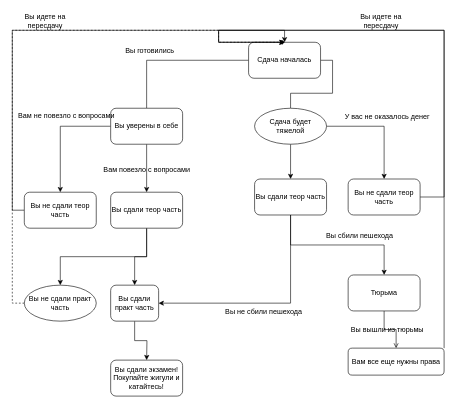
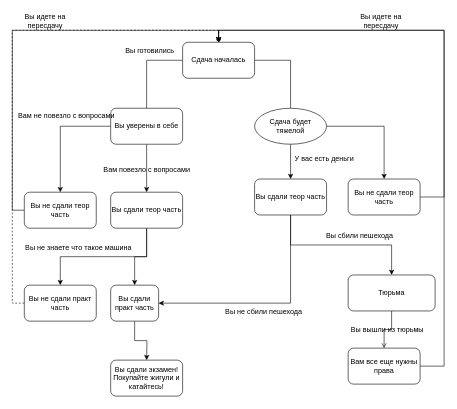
node "Сдача началась": moved (285, 60) -> (219, 60)
node "У вас не оказалось денег": removed
node "У вас есть деньги": added
node "Вы не знаете что такое машина": added
node "Тюрьма": size 72x36 -> 87x36
node "Вы не сдали практ часть": shape ellipse -> rounded rectangle
node "Вам все еще нужны права": size 96x27 -> 72x36
